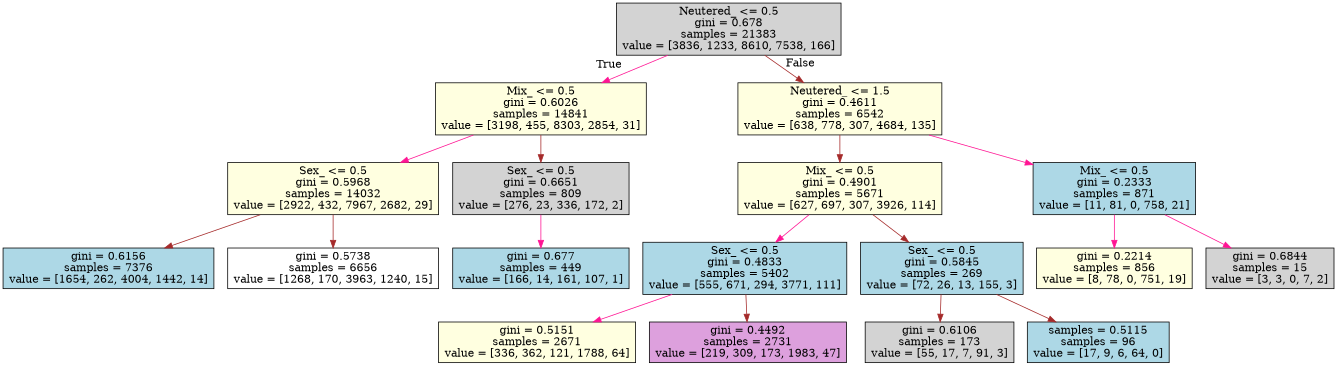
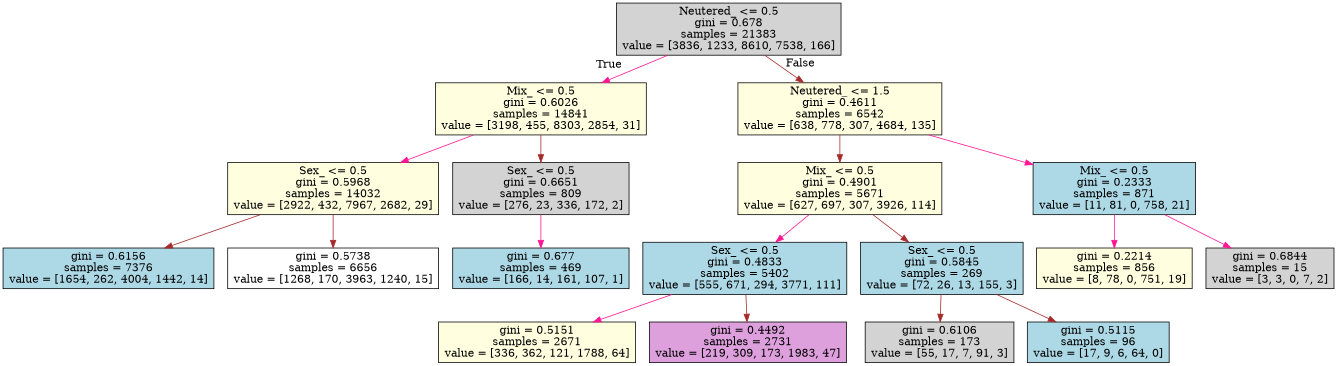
node "gini = 0.677 samples = 449 value = [166, 14, 161, 107, 1]": label "gini = 0.677 samples = 449 value = [166, 14, 161, 107, 1]" -> "gini = 0.677 samples = 469 value = [166, 14, 161, 107, 1]"
node "samples = 0.5115 samples = 96 value = [17, 9, 6, 64, 0]": label "samples = 0.5115 samples = 96 value = [17, 9, 6, 64, 0]" -> "gini = 0.5115 samples = 96 value = [17, 9, 6, 64, 0]"
